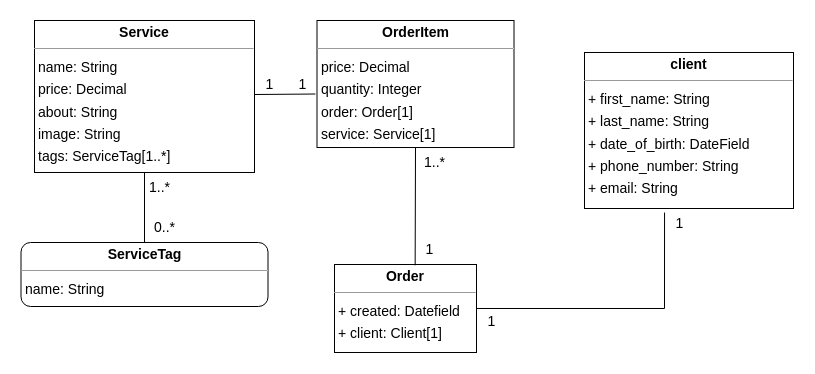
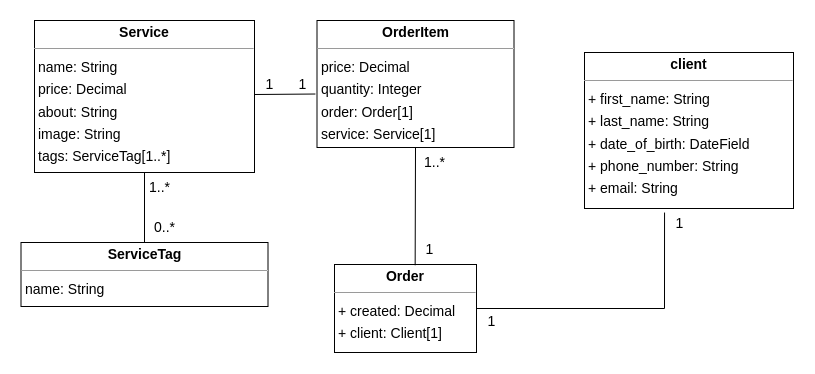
node "ServiceTag name: String": shape rounded rectangle -> rectangle
node "Order + created: Datefield + client: Client[1]": label "Order + created: Datefield + client: Client[1]" -> "Order + created: Decimal + client: Client[1]"
